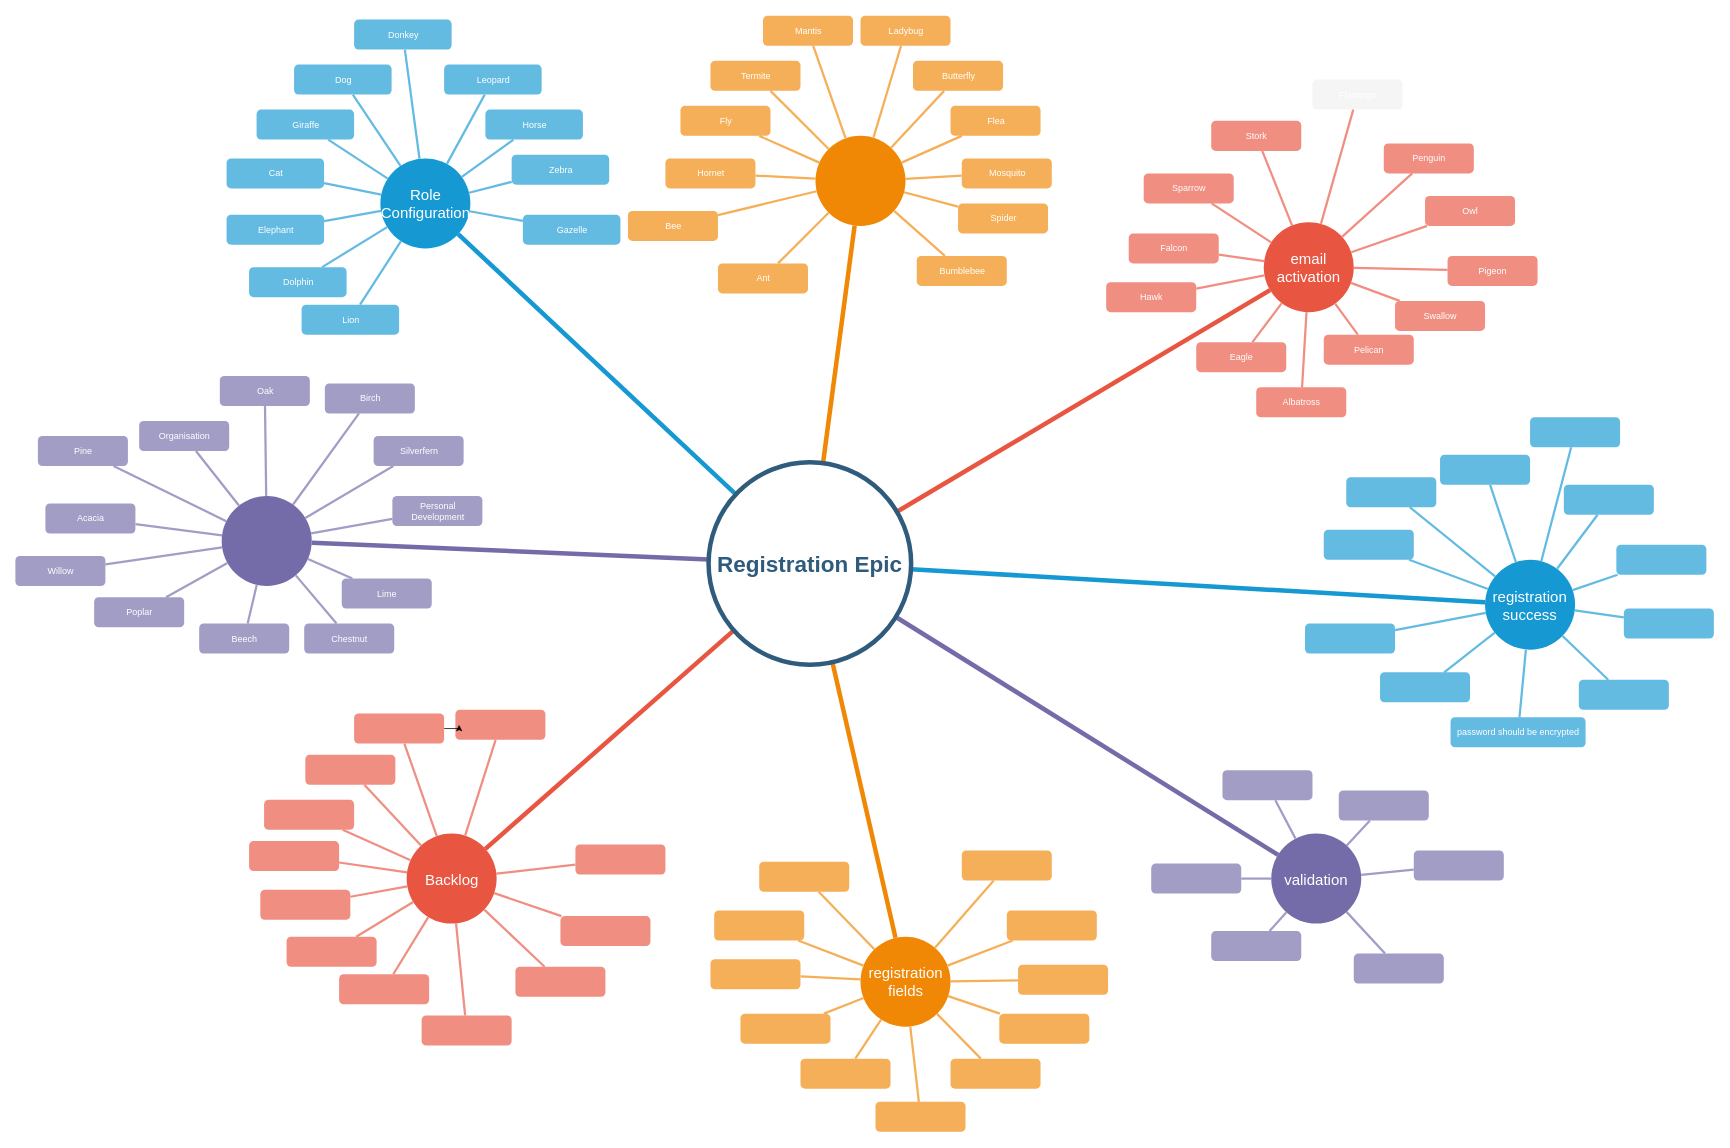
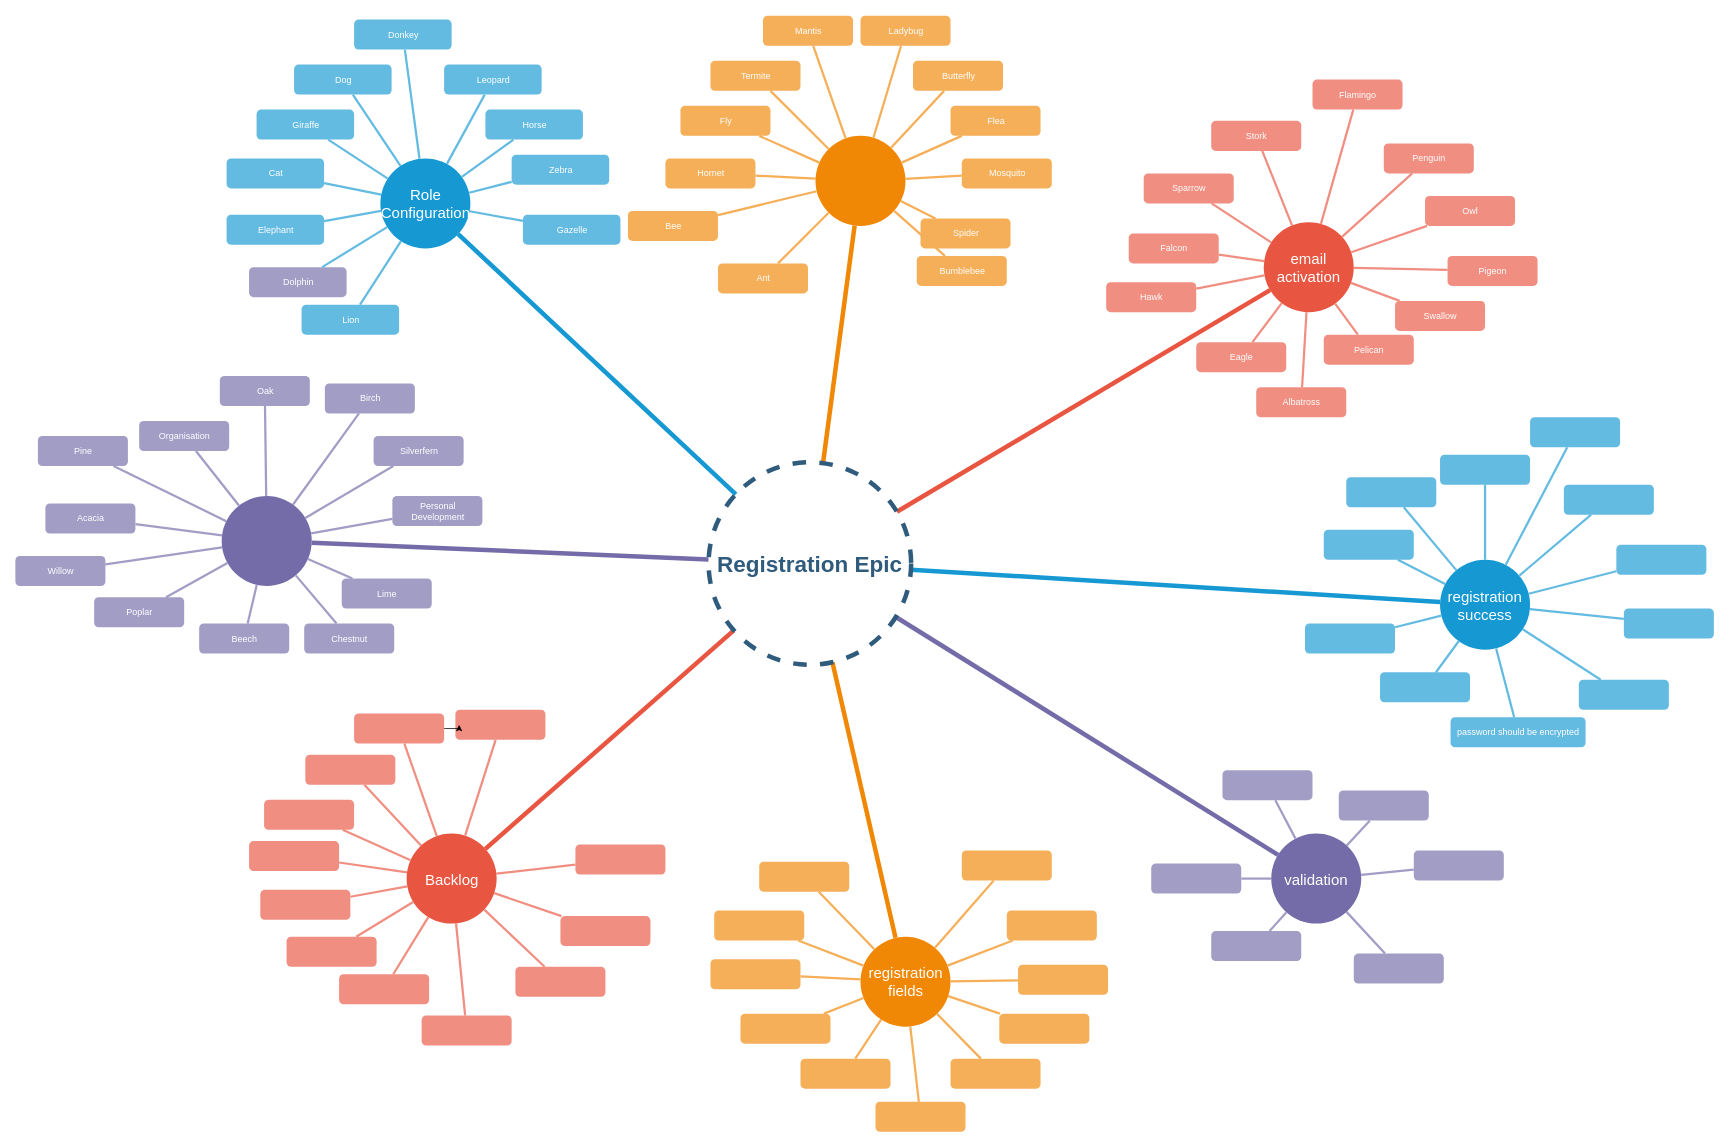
node "Flamingo": fillcolor #f5f5f5 -> #f08e81
node "Spider": moved (1003, 218) -> (965, 233)
node "Dolphin": fillcolor #64bbe2 -> #a29dc5
node "Registration Epic": style solid -> dashed
node "registration success": moved (1530, 605) -> (1485, 605)
